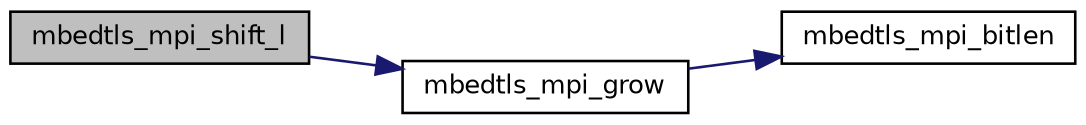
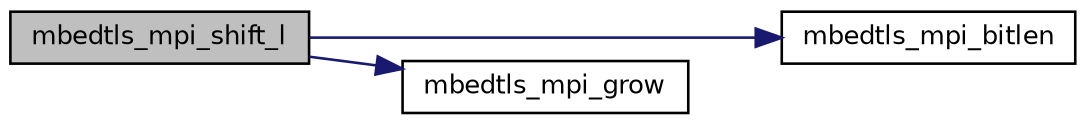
edge "mbedtls_mpi_grow" -> "mbedtls_mpi_bitlen": now "mbedtls_mpi_shift_l" -> "mbedtls_mpi_bitlen"
